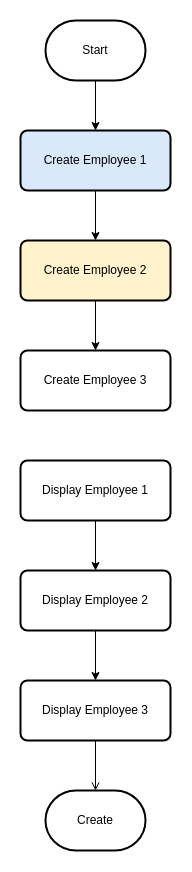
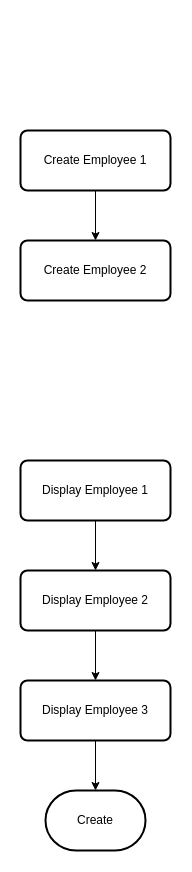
node "Start": removed
edge "Start" -> "Create Employee 1": removed
node "Create Employee 1": fillcolor #dae8fc -> #ffffff
node "Create Employee 2": fillcolor #fff2cc -> #ffffff
edge "Create Employee 2" -> "Create Employee 3": removed
node "Create Employee 3": removed
edge "Display Employee 3" -> "Create": arrowhead open -> classic
